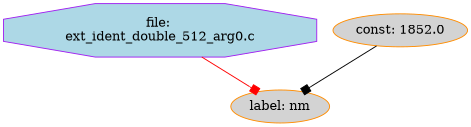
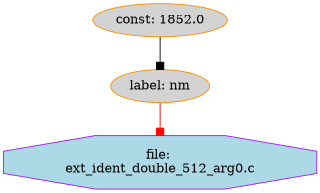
edge "file: ext_ident_double_512_arg0.c" -> "label: nm": reversed
